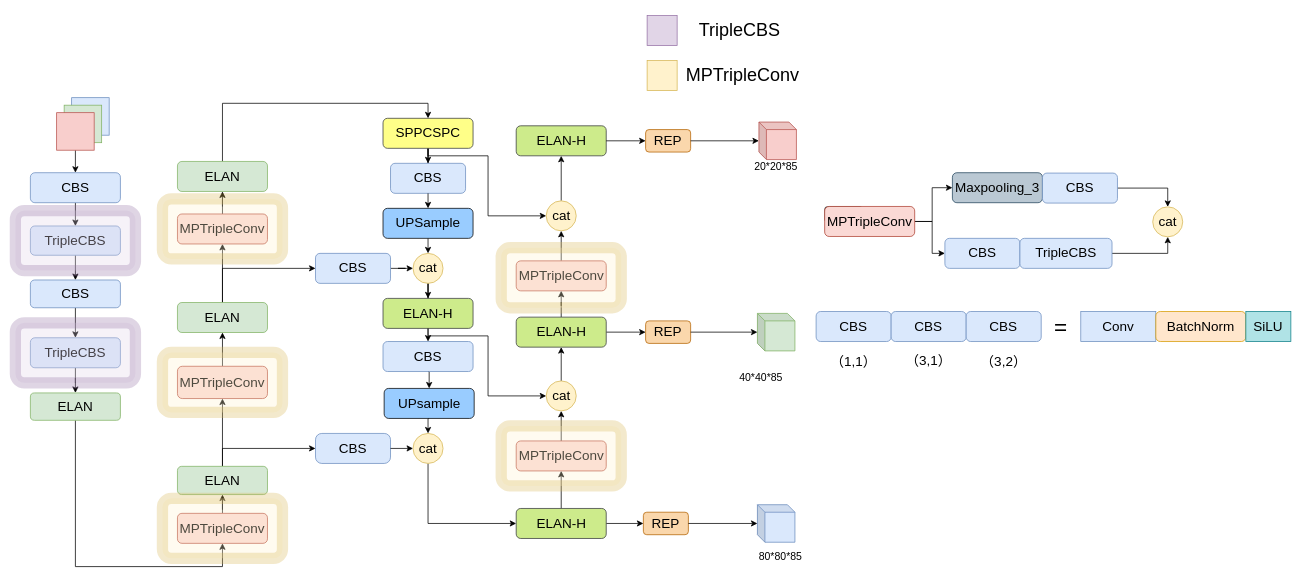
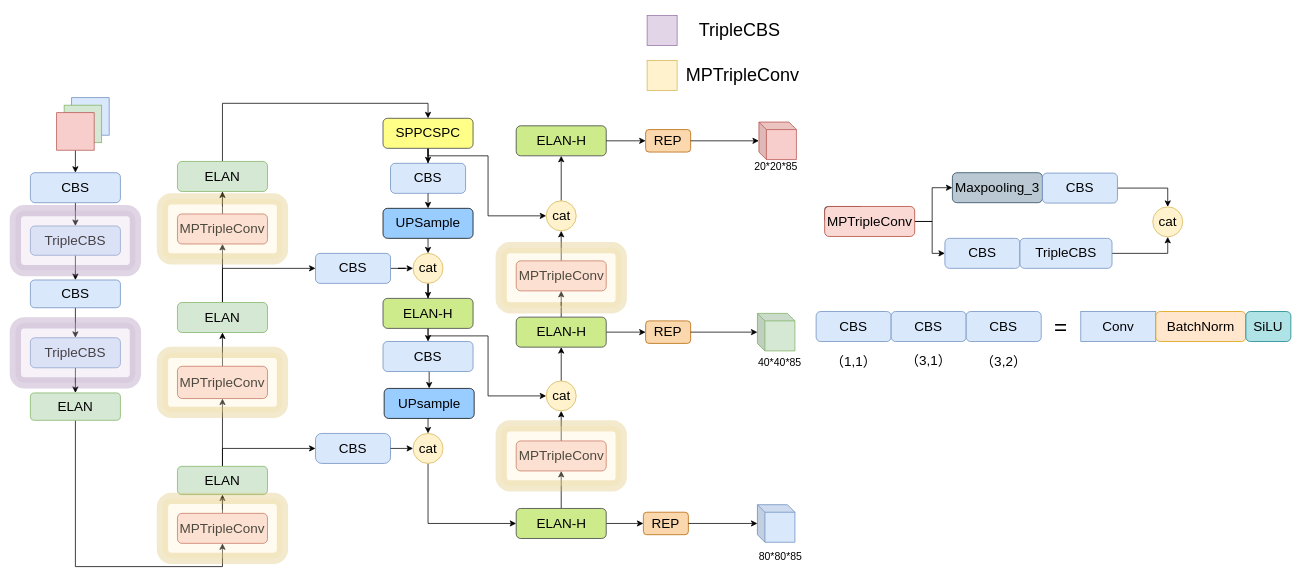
node "SiLU": shape rectangle -> rounded rectangle
node "40*40*85": moved (761, 377) -> (780, 362)
